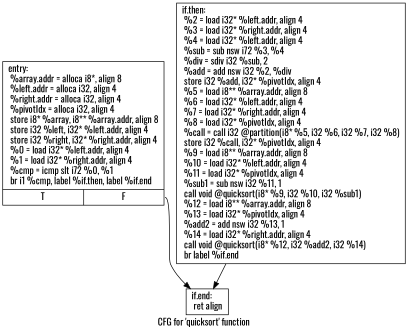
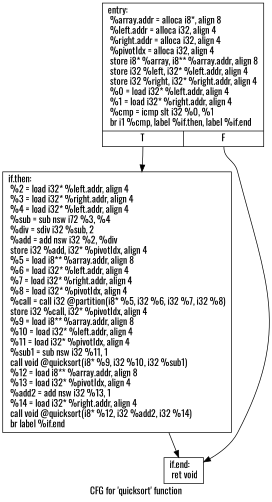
edge "entry:" -> "if.then:": added
node "entry:": text "%cmp = icmp slt i72 %0, %1" -> "%cmp = icmp slt i32 %0, %1"
node "if.end:": text "ret align" -> "ret void"
